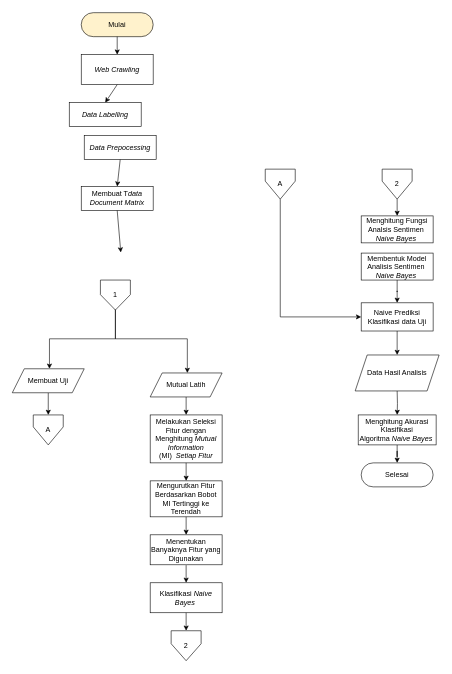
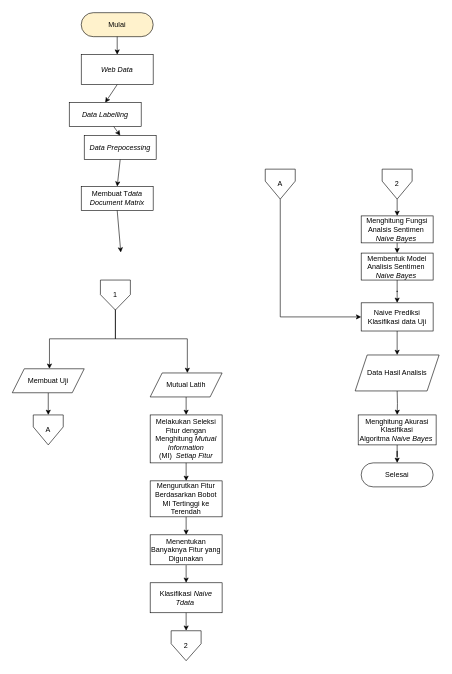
node "Web Crawling": label "Web Crawling" -> "Web Data"
edge "Data Labelling" -> "Data Prepocessing": added
edge "Menghitung Fungsi Analsis Sentimen Naive Bayes" -> "Membentuk Model Analisis Sentimen Naive Bayes": added
node "Klasifikasi Naive Bayes": label "Klasifikasi Naive Bayes" -> "Klasifikasi Naive Tdata"
